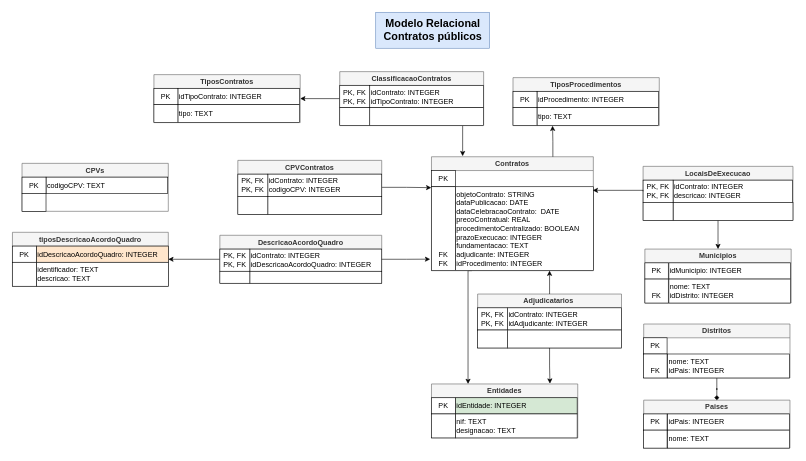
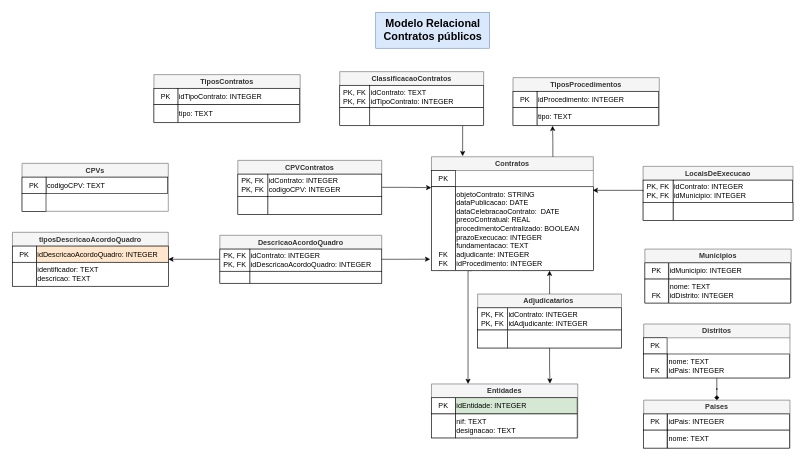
node "idContrato: INTEGER idTipoContrato: INTEGER": label "idContrato: INTEGER idTipoContrato: INTEGER" -> "idContrato: TEXT idTipoContrato: INTEGER"
edge "ClassificacaoContratos" -> "TiposContratos": removed
node "idContrato: INTEGER descricao: INTEGER": label "idContrato: INTEGER descricao: INTEGER" -> "idContrato: INTEGER idMunicipio: INTEGER"
edge "LocaisDeExecucao" -> "Municipios": removed
